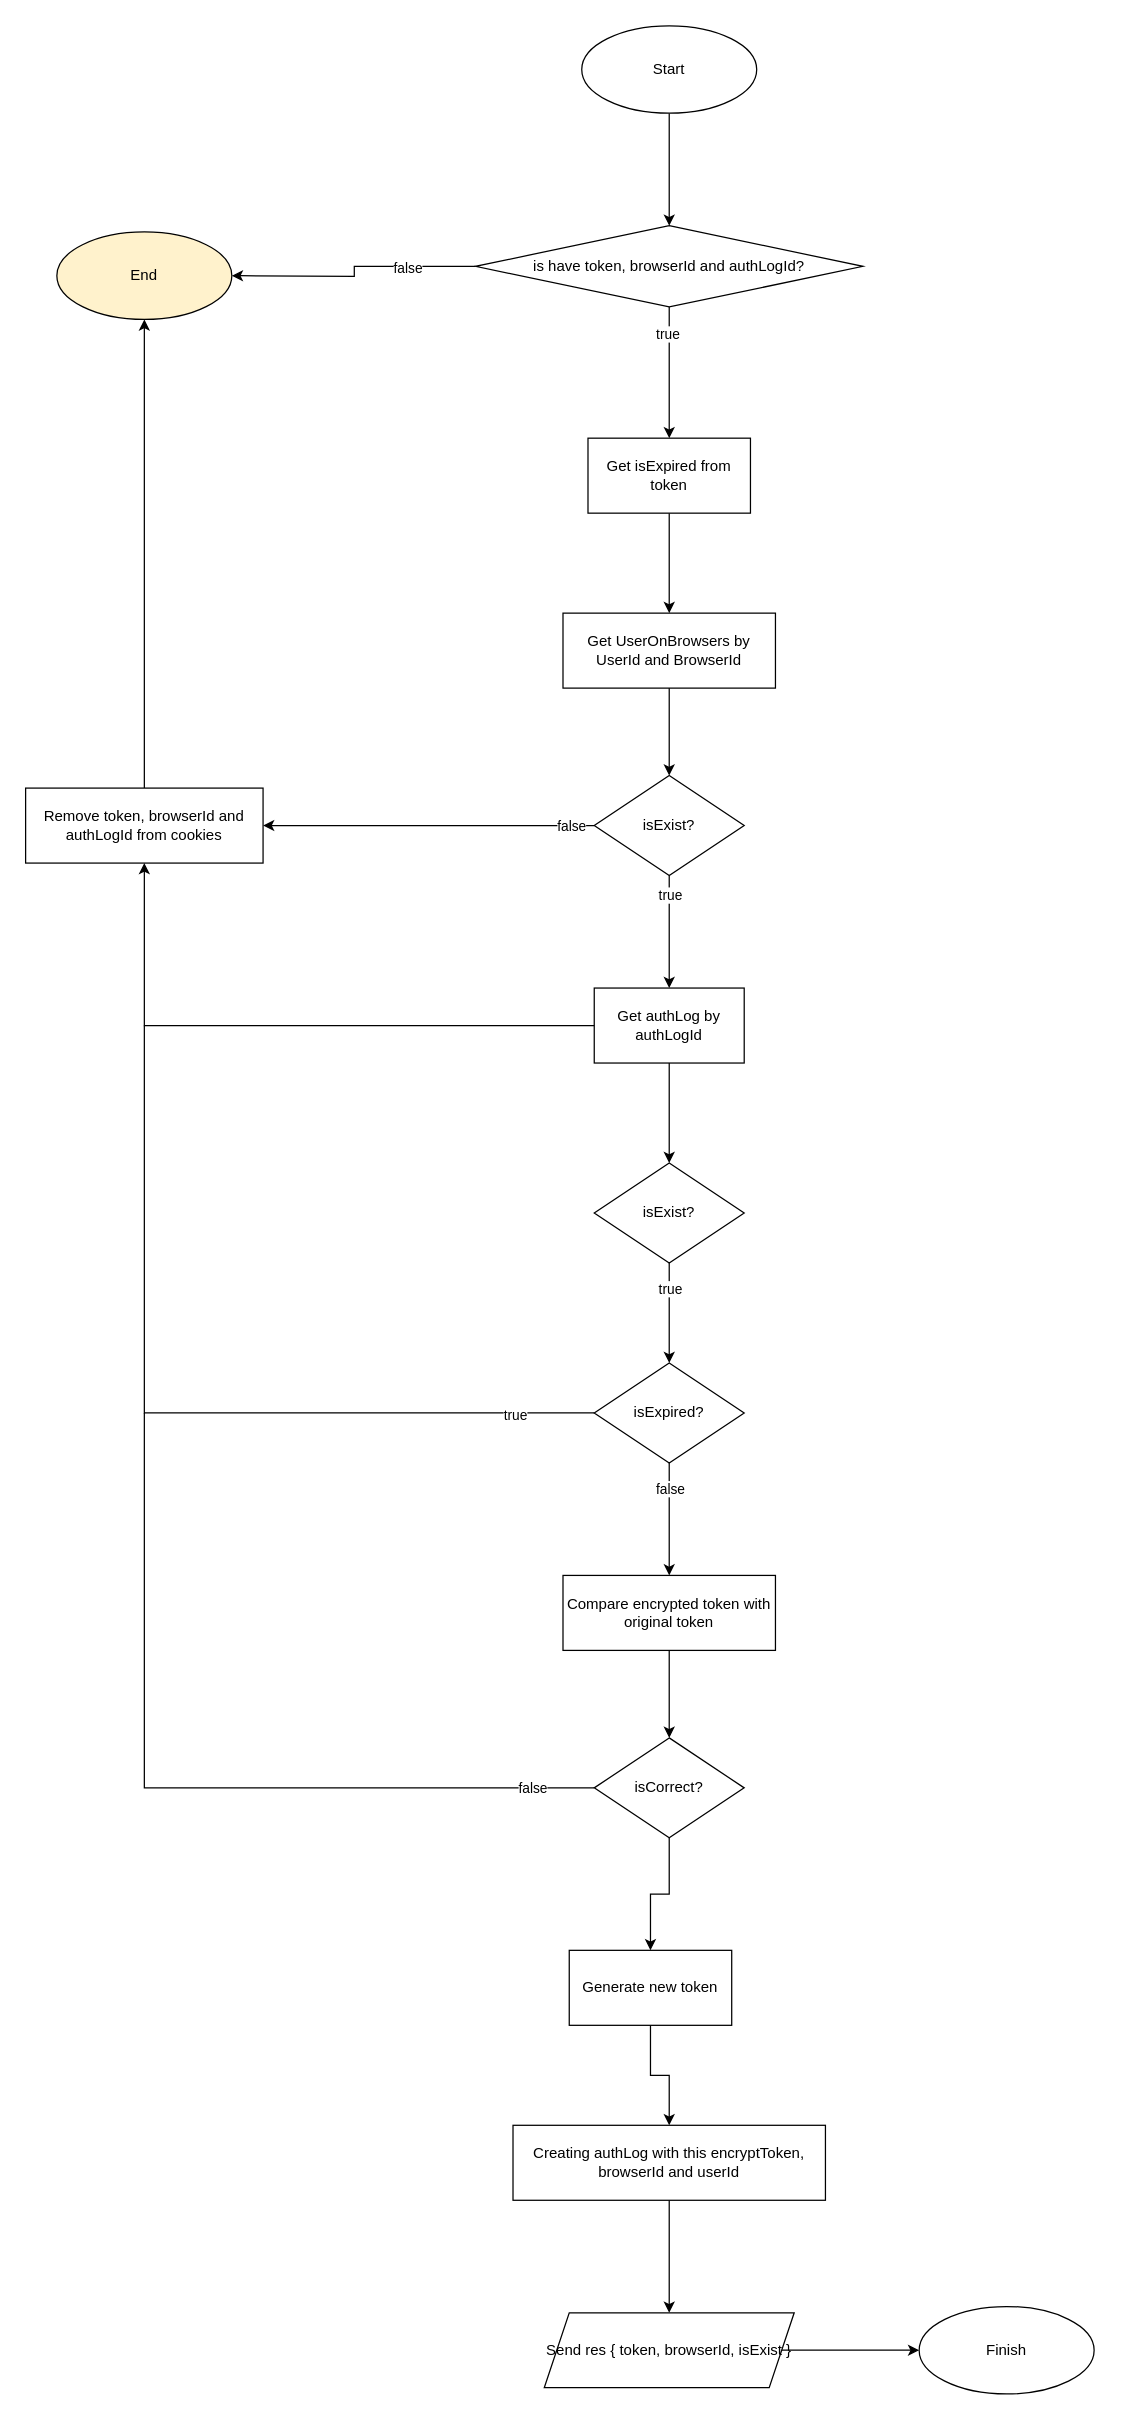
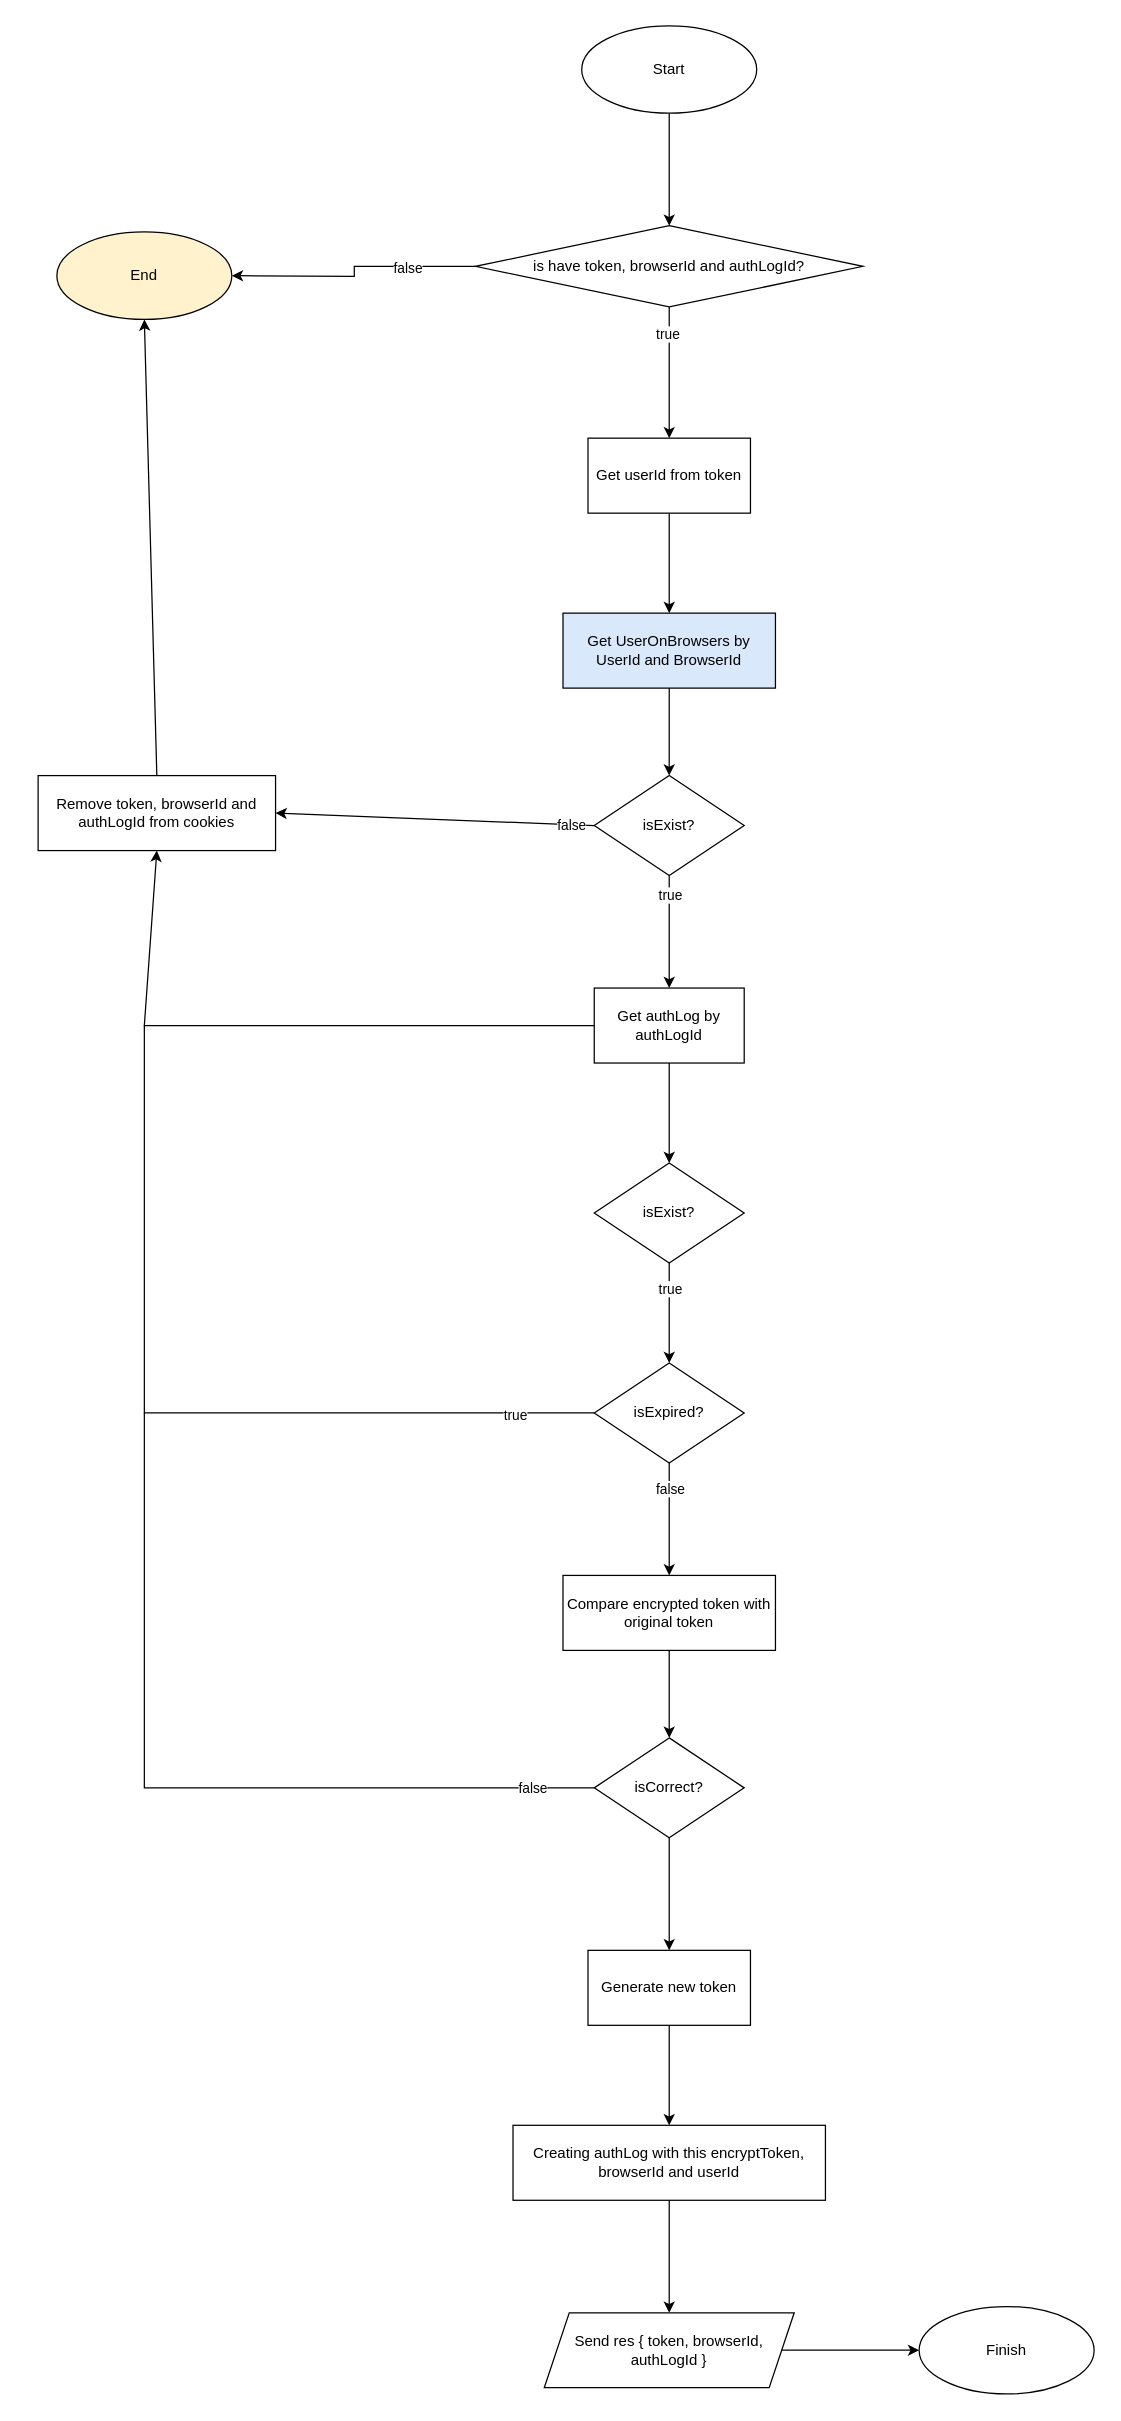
node "Get isExpired from token": label "Get isExpired from token" -> "Get userId from token"
node "Get UserOnBrowsers by UserId and BrowserId": fillcolor #ffffff -> #dae8fc
node "Remove token, browserId and authLogId from cookies": moved (144, 826) -> (157, 813)
node "Generate new token": moved (651, 1988) -> (669, 1988)
node "Send res { token, browserId, isExist }": label "Send res { token, browserId, isExist }" -> "Send res { token, browserId, authLogId }"
